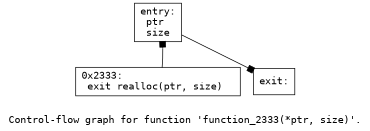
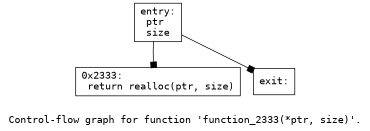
edge "0x2333:" -> "entry:": reversed
node "0x2333:": text "exit realloc(ptr, size)" -> "return realloc(ptr, size)"
